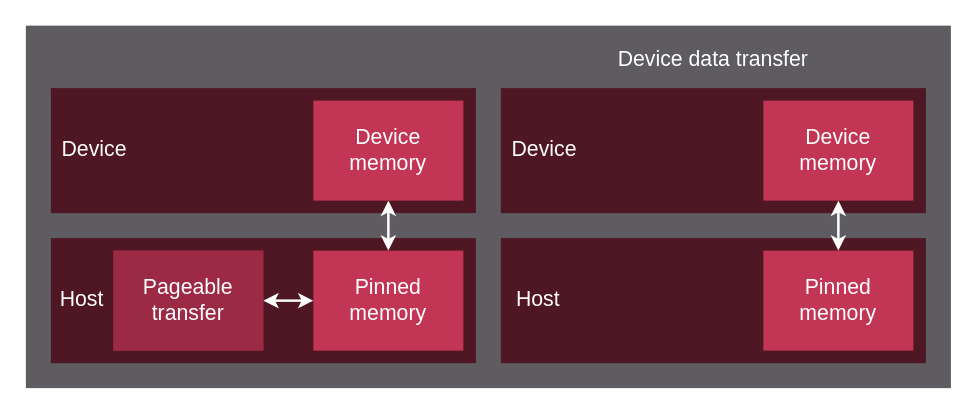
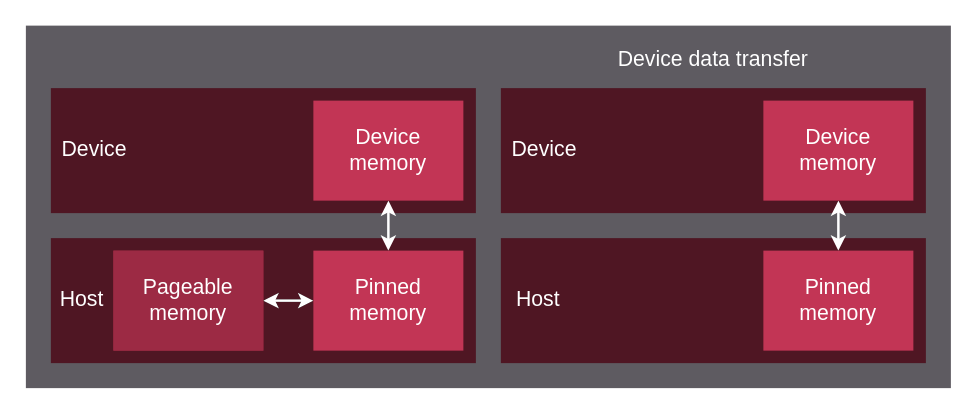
node "Pageable transfer": label "Pageable transfer" -> "Pageable memory"
